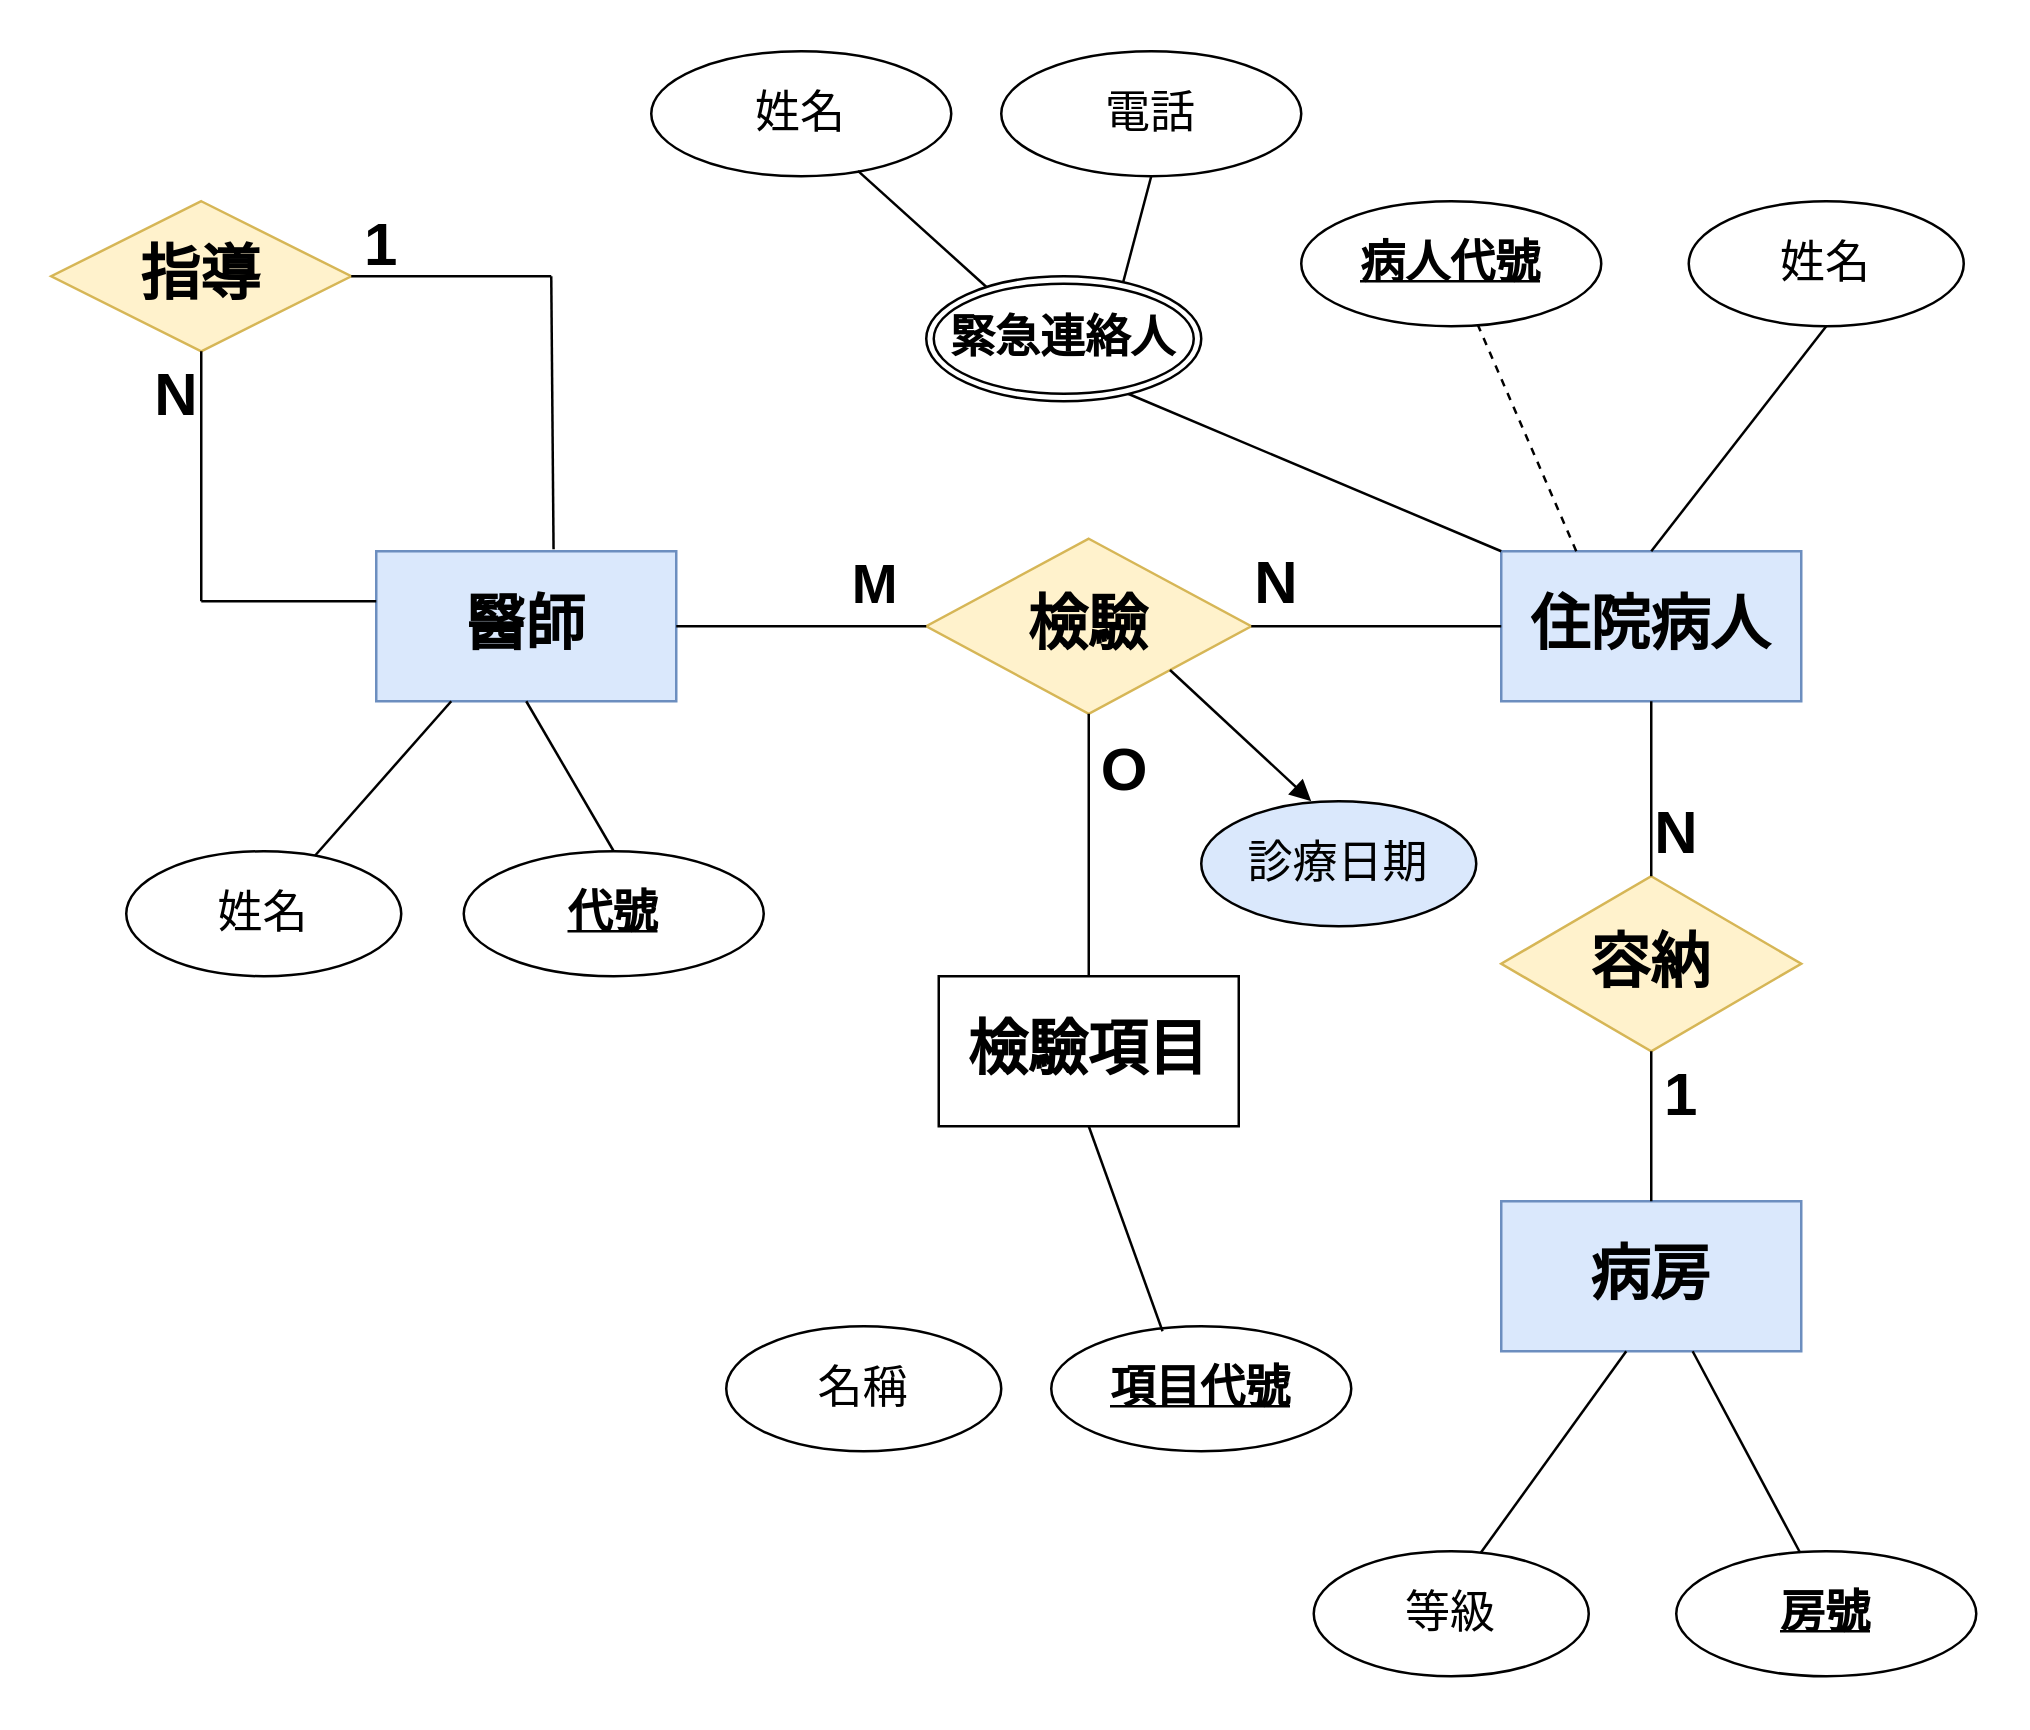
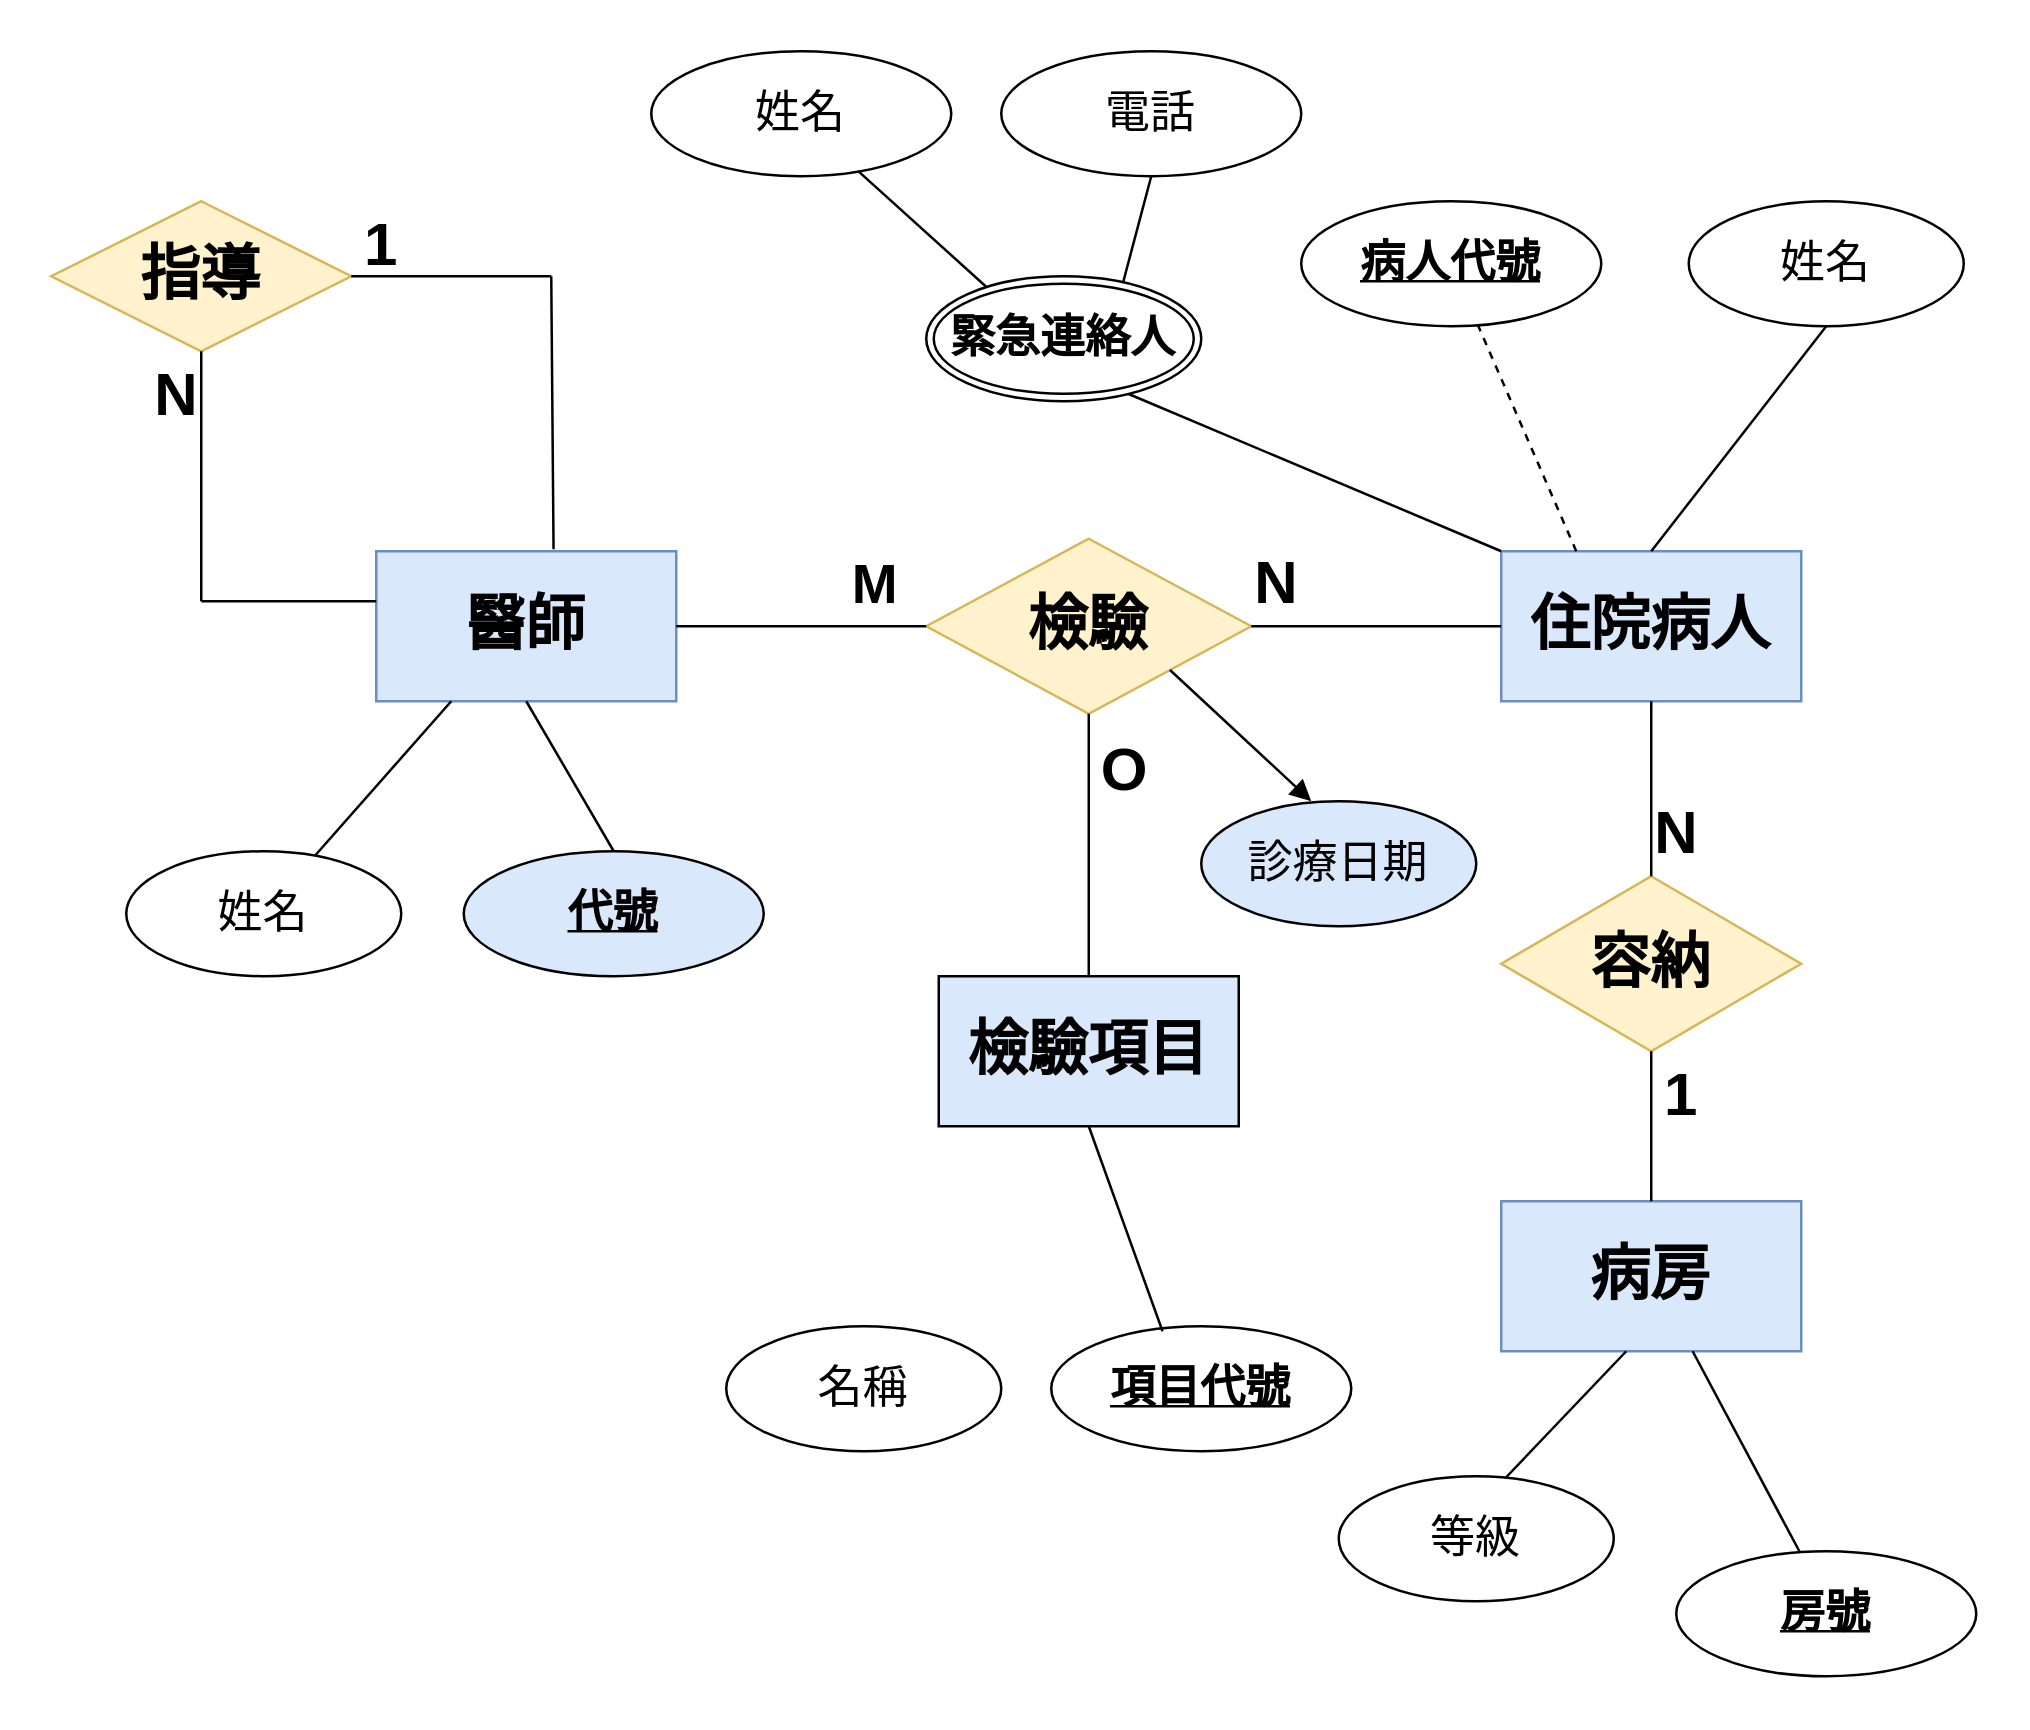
node "代號": fillcolor #ffffff -> #dae8fc
node "檢驗項目": fillcolor #ffffff -> #dae8fc
node "等級": moved (1451, 1614) -> (1476, 1539)
